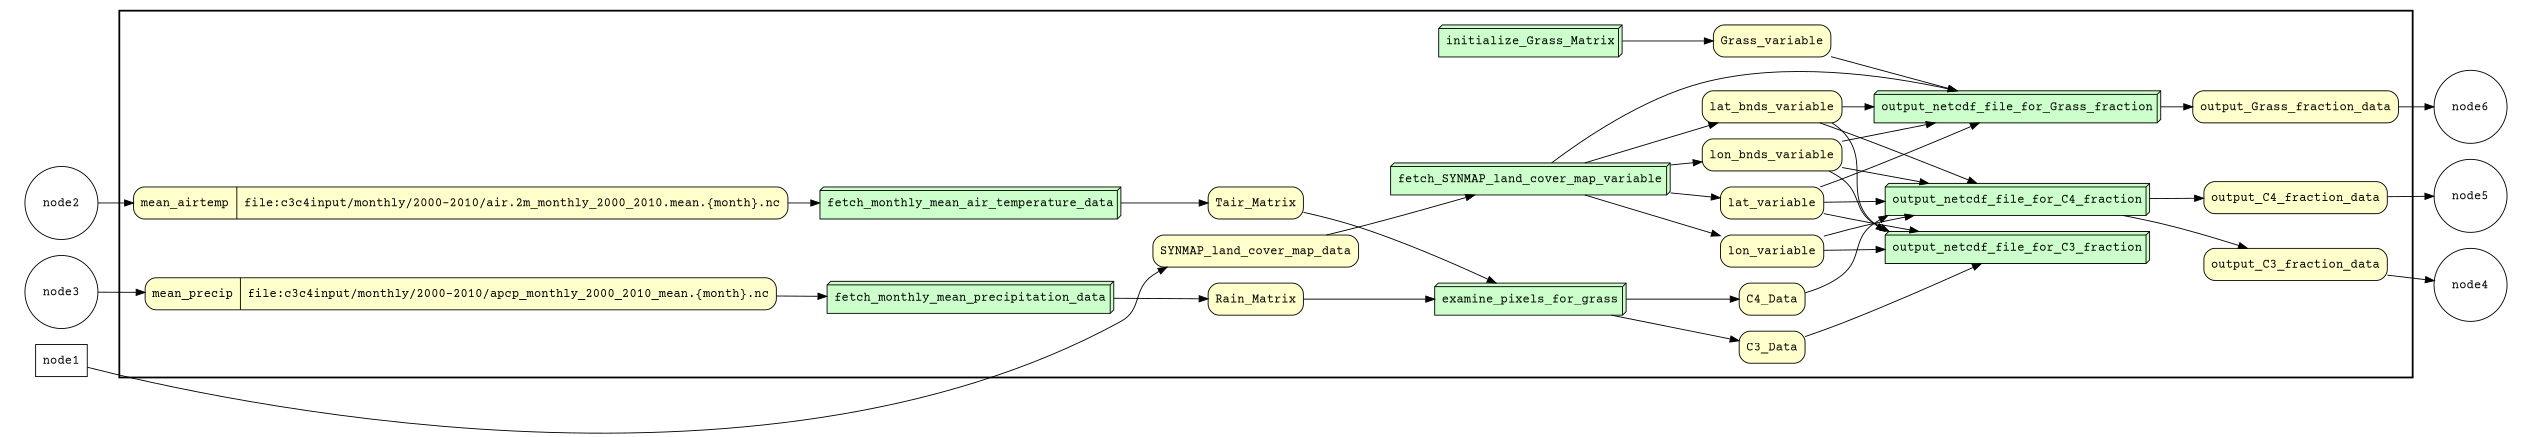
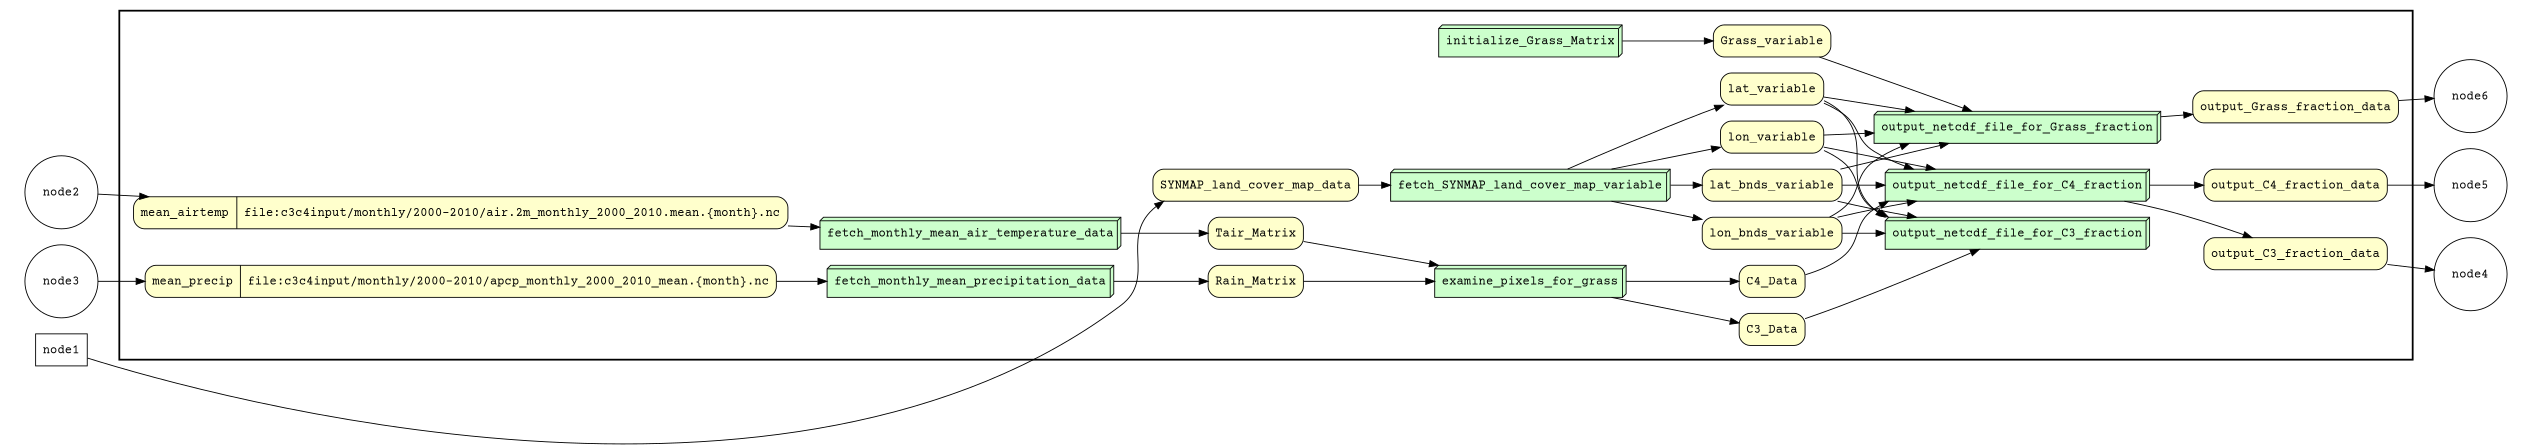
edge "fetch_SYNMAP_land_cover_map_variable" -> "output_netcdf_file_for_Grass_fraction": now "lon_variable" -> "output_netcdf_file_for_Grass_fraction"
